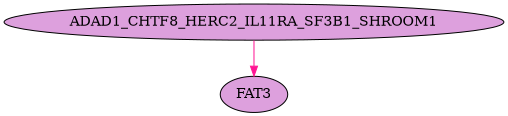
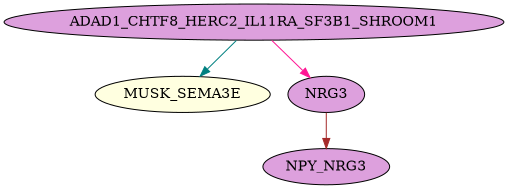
node "MUSK_SEMA3E": added
node "FAT3": label "FAT3" -> "NRG3"
node "NPY_NRG3": added
